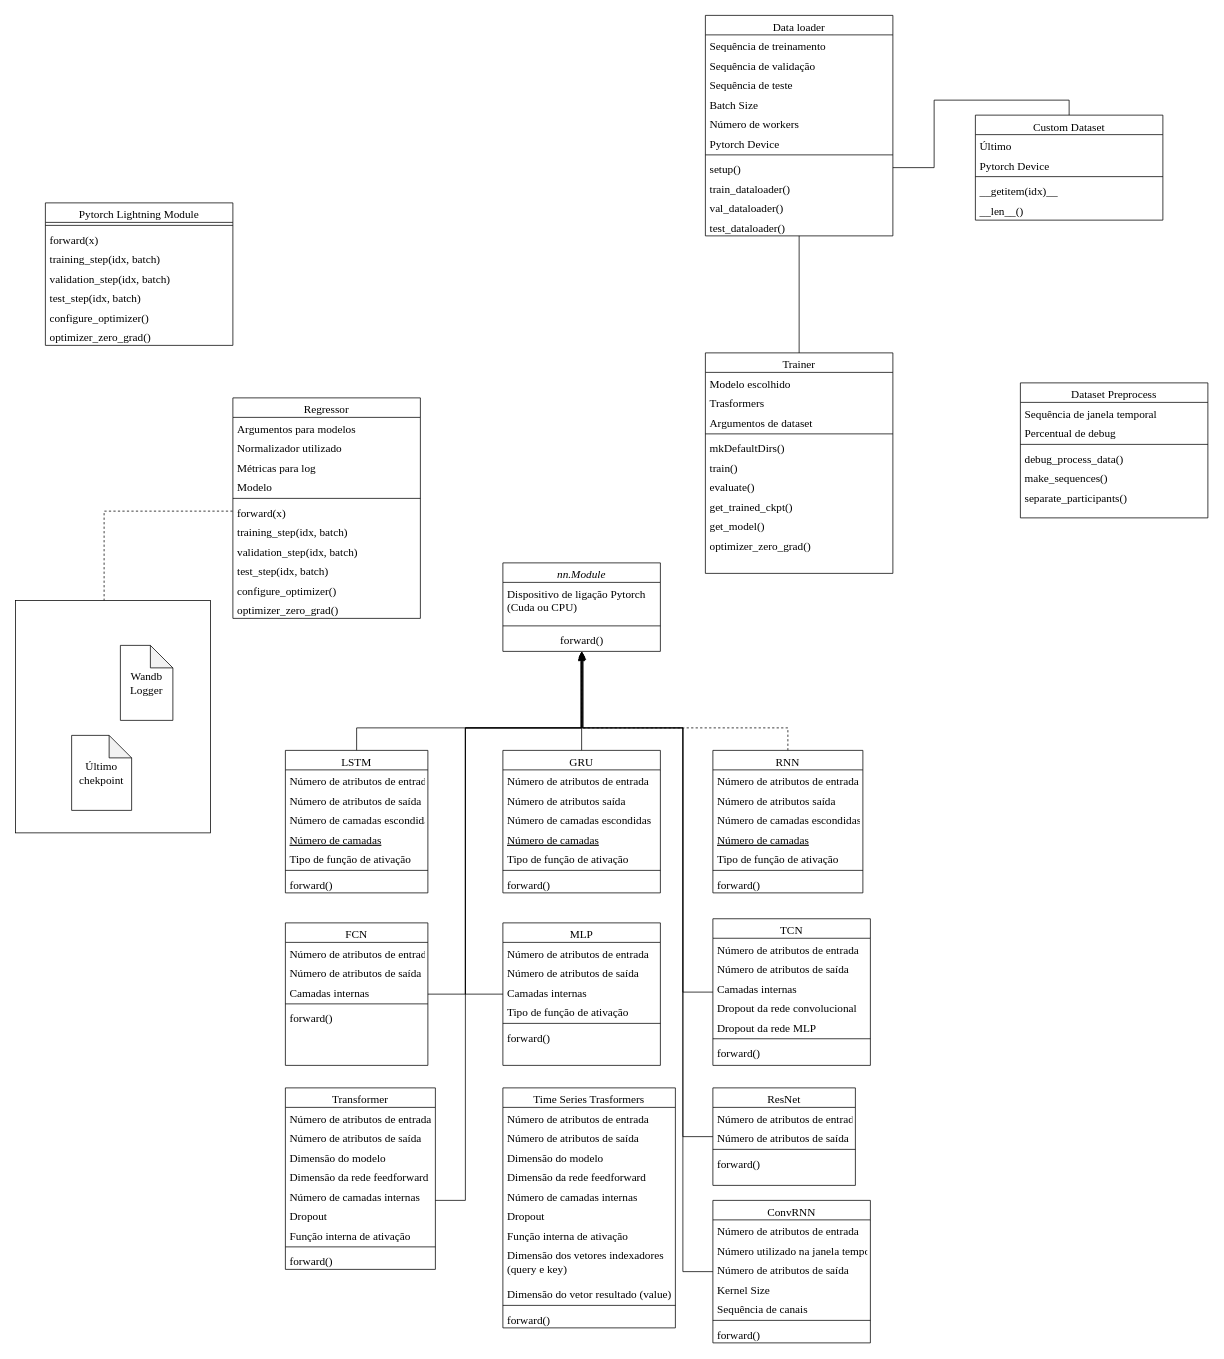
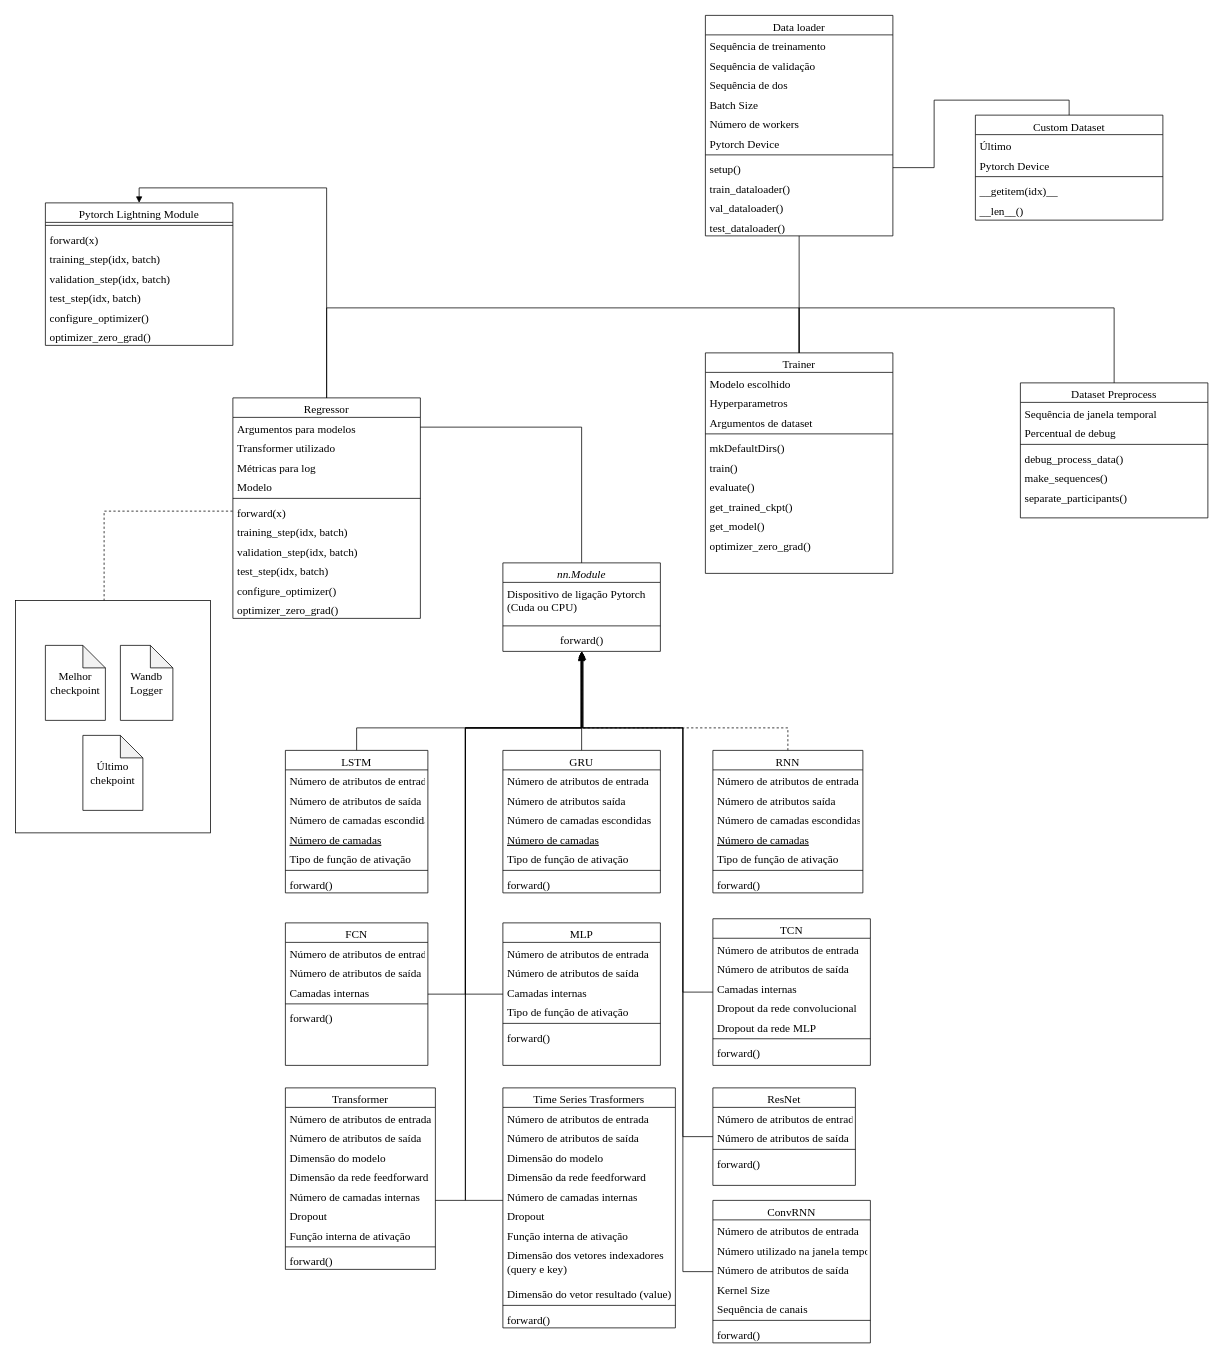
node "Sequência de teste": label "Sequência de teste" -> "Sequência de dos"
edge "Regressor" -> "Pytorch Lightning Module": added
edge "Trainer" -- "Regressor": added
edge "Dataset Preprocess" -- "Trainer": added
node "Trasformers": label "Trasformers" -> "Hyperparametros"
edge "Argumentos para modelos" -- "nn.Module": added
node "Normalizador utilizado": label "Normalizador utilizado" -> "Transformer utilizado"
node "Melhor checkpoint": added
node "Último chekpoint": moved (102, 773) -> (113, 773)
edge "Time Series Trasformers" -> "nn.Module": added
